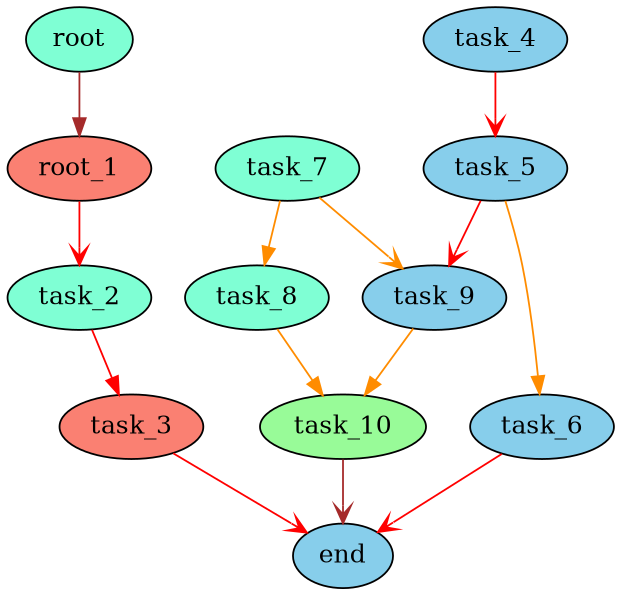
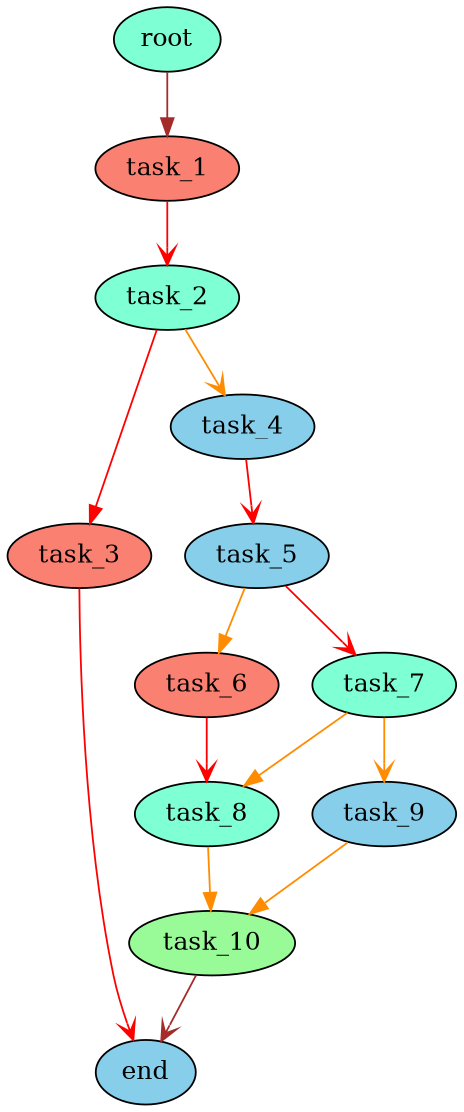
node "root_1": label "root_1" -> "task_1"
edge "task_5" -> "task_9": now "task_5" -> "task_7"
edge "task_2" -> "task_4": added
node "task_6": fillcolor skyblue -> salmon
edge "task_6" -> "end": now "task_6" -> "task_8"
